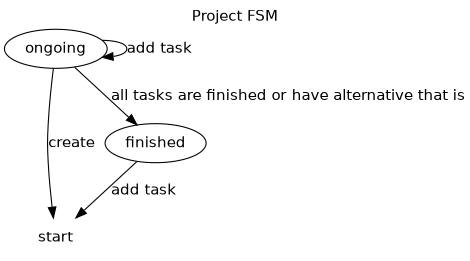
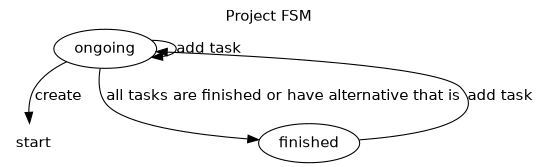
edge "finished" -> "start": now "finished" -> "ongoing"
